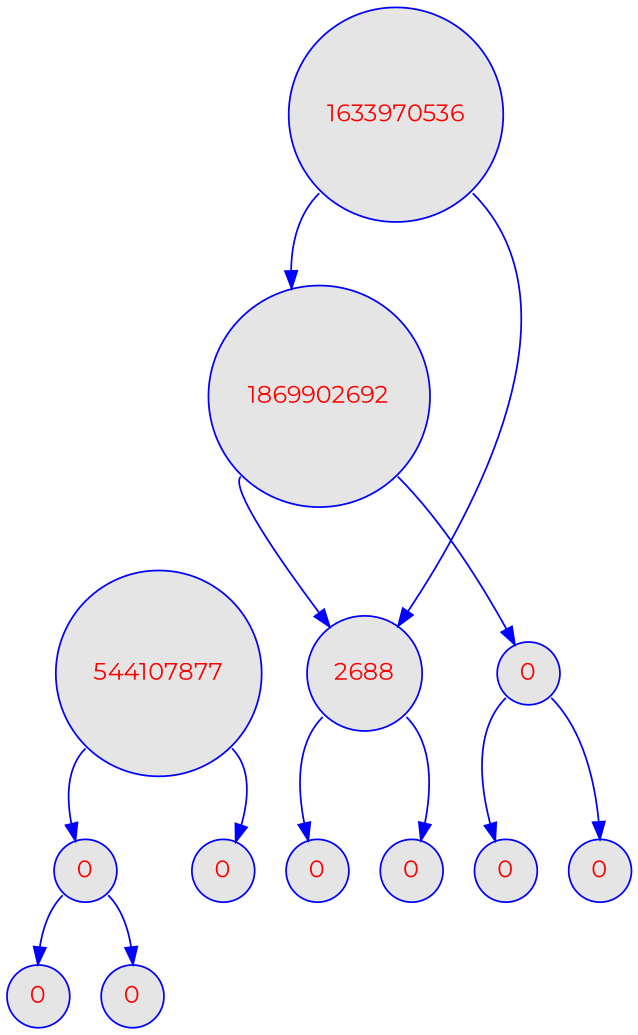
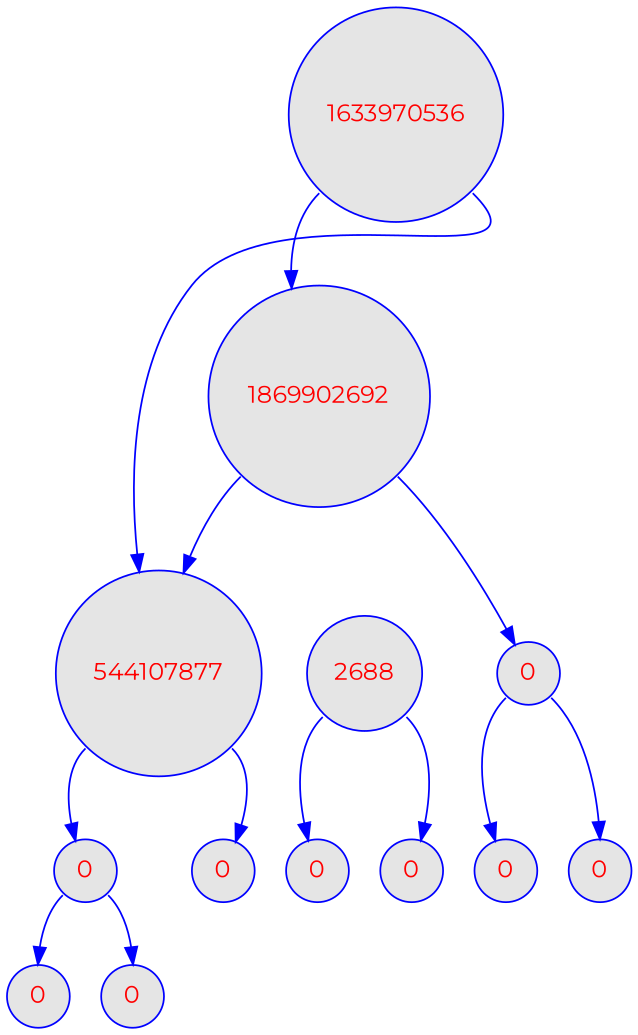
edge "1633970536" -> "2688": now "1633970536" -> "544107877"
edge "1869902692" -> "2688": now "1869902692" -> "544107877"
